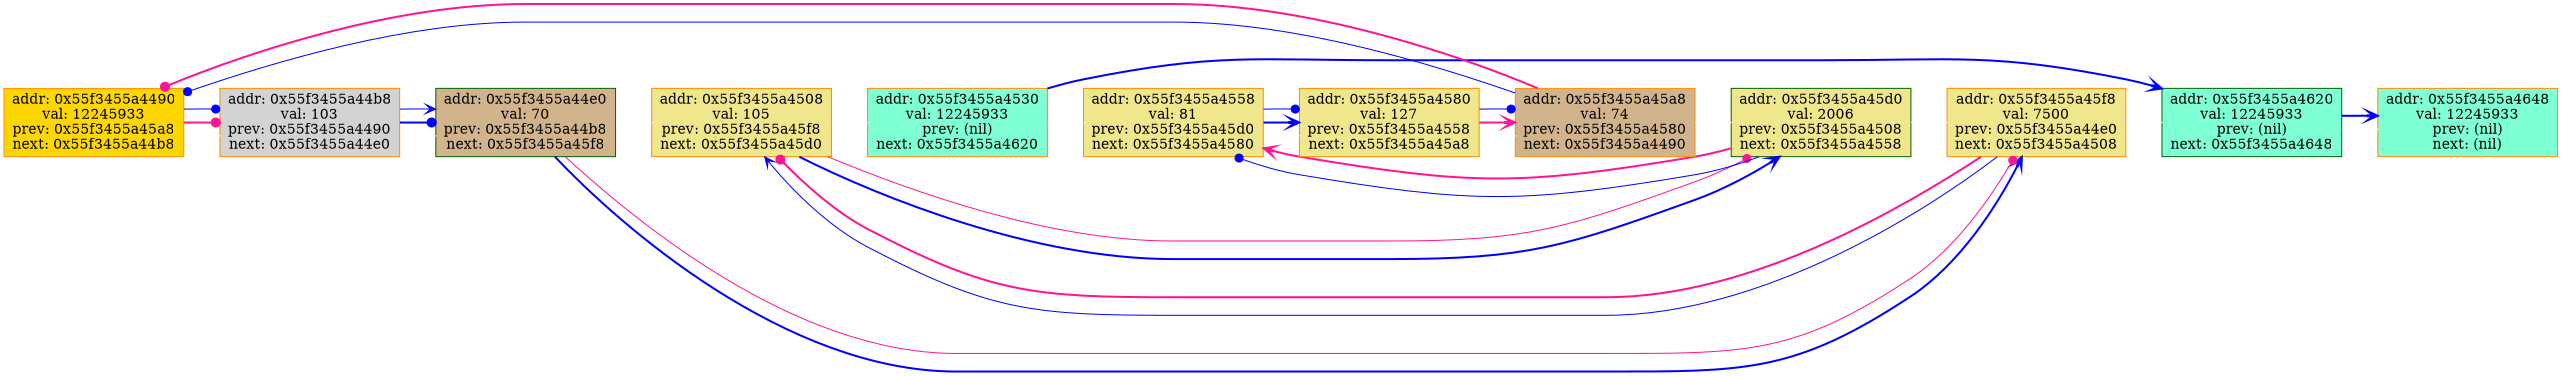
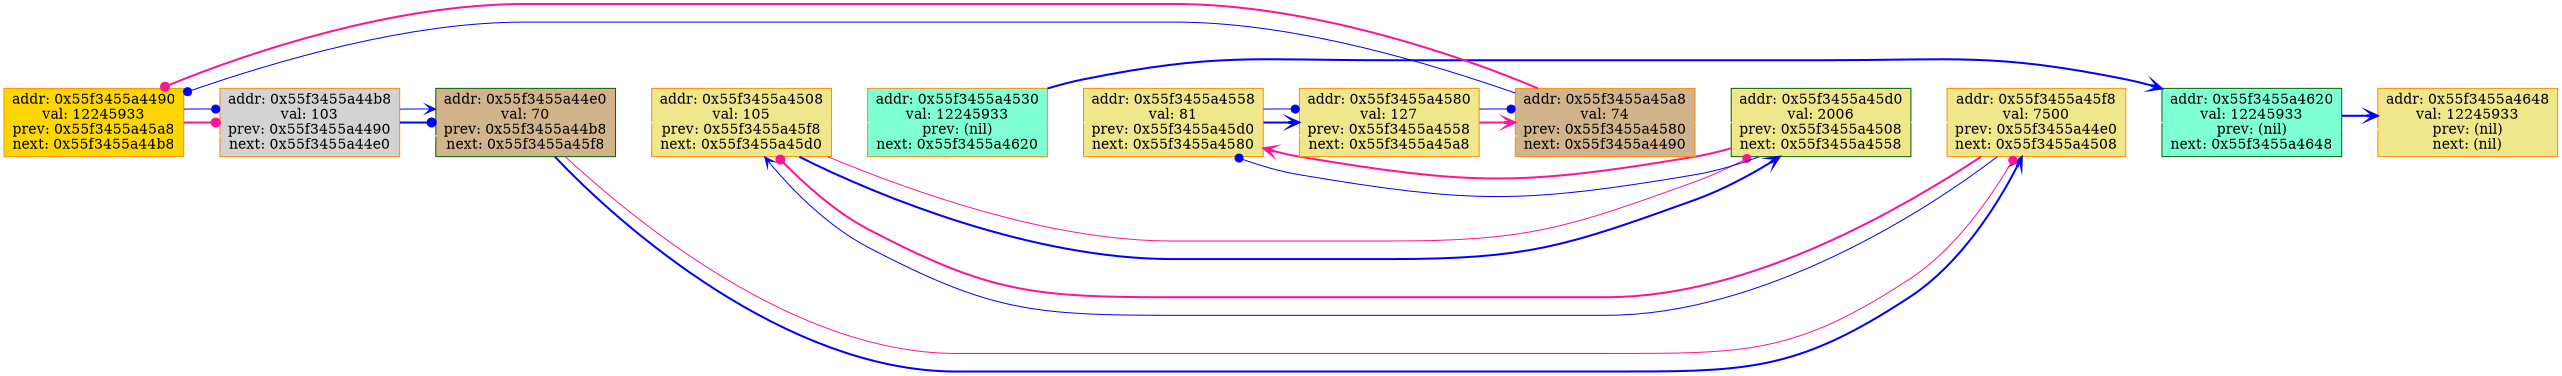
node "addr: 0x55f3455a4648 val: 12245933 prev: (nil) next: (nil)": fillcolor aquamarine -> khaki
